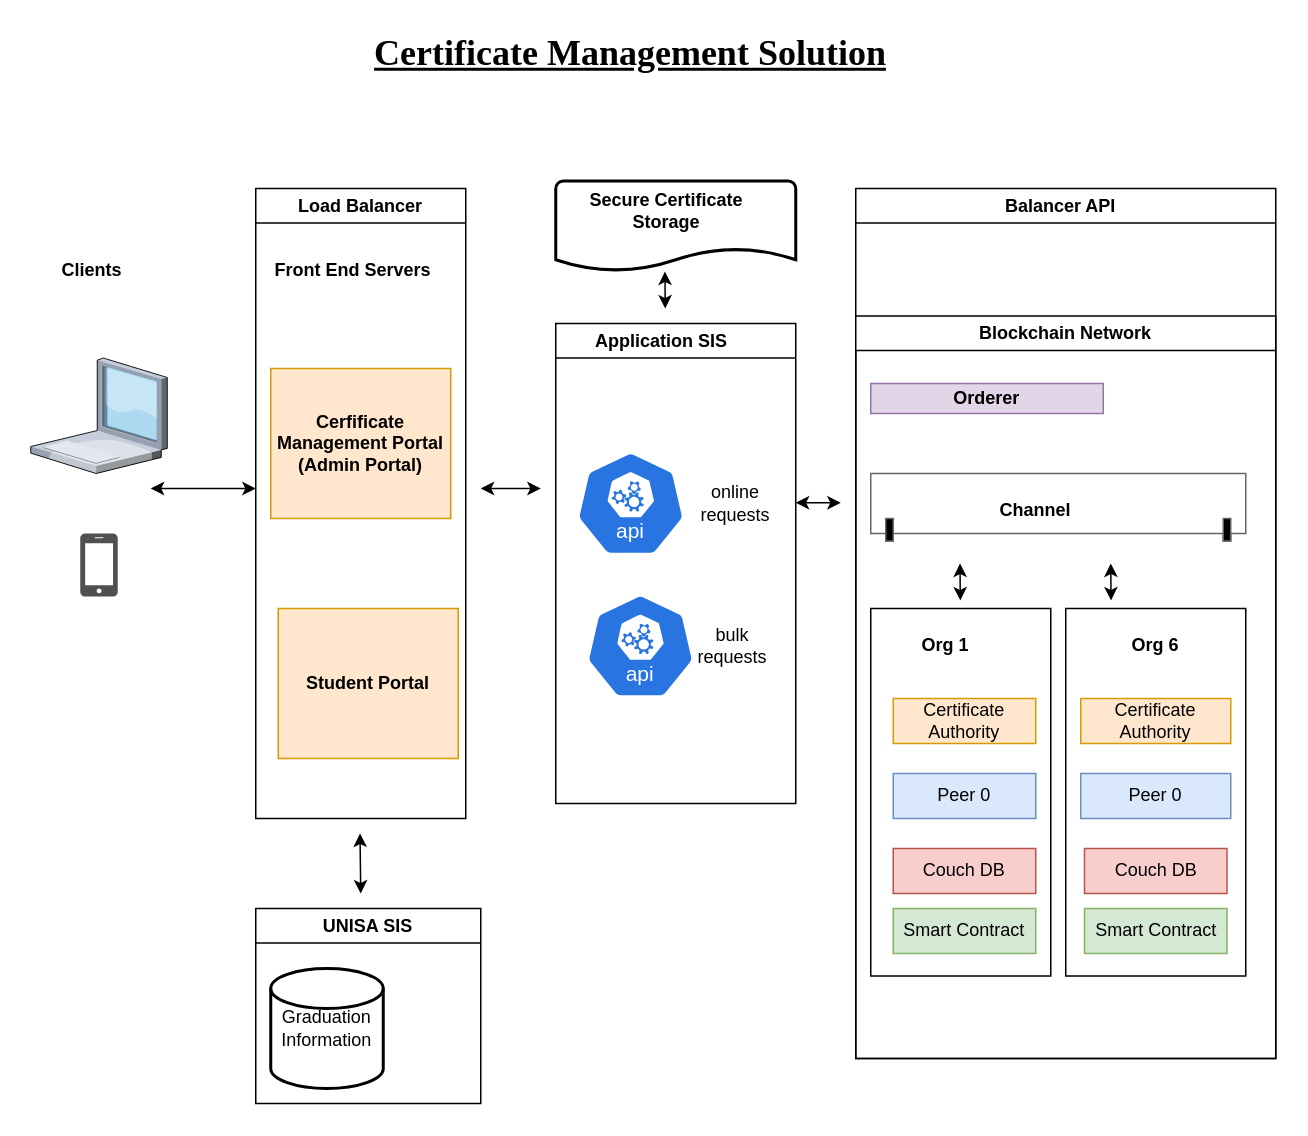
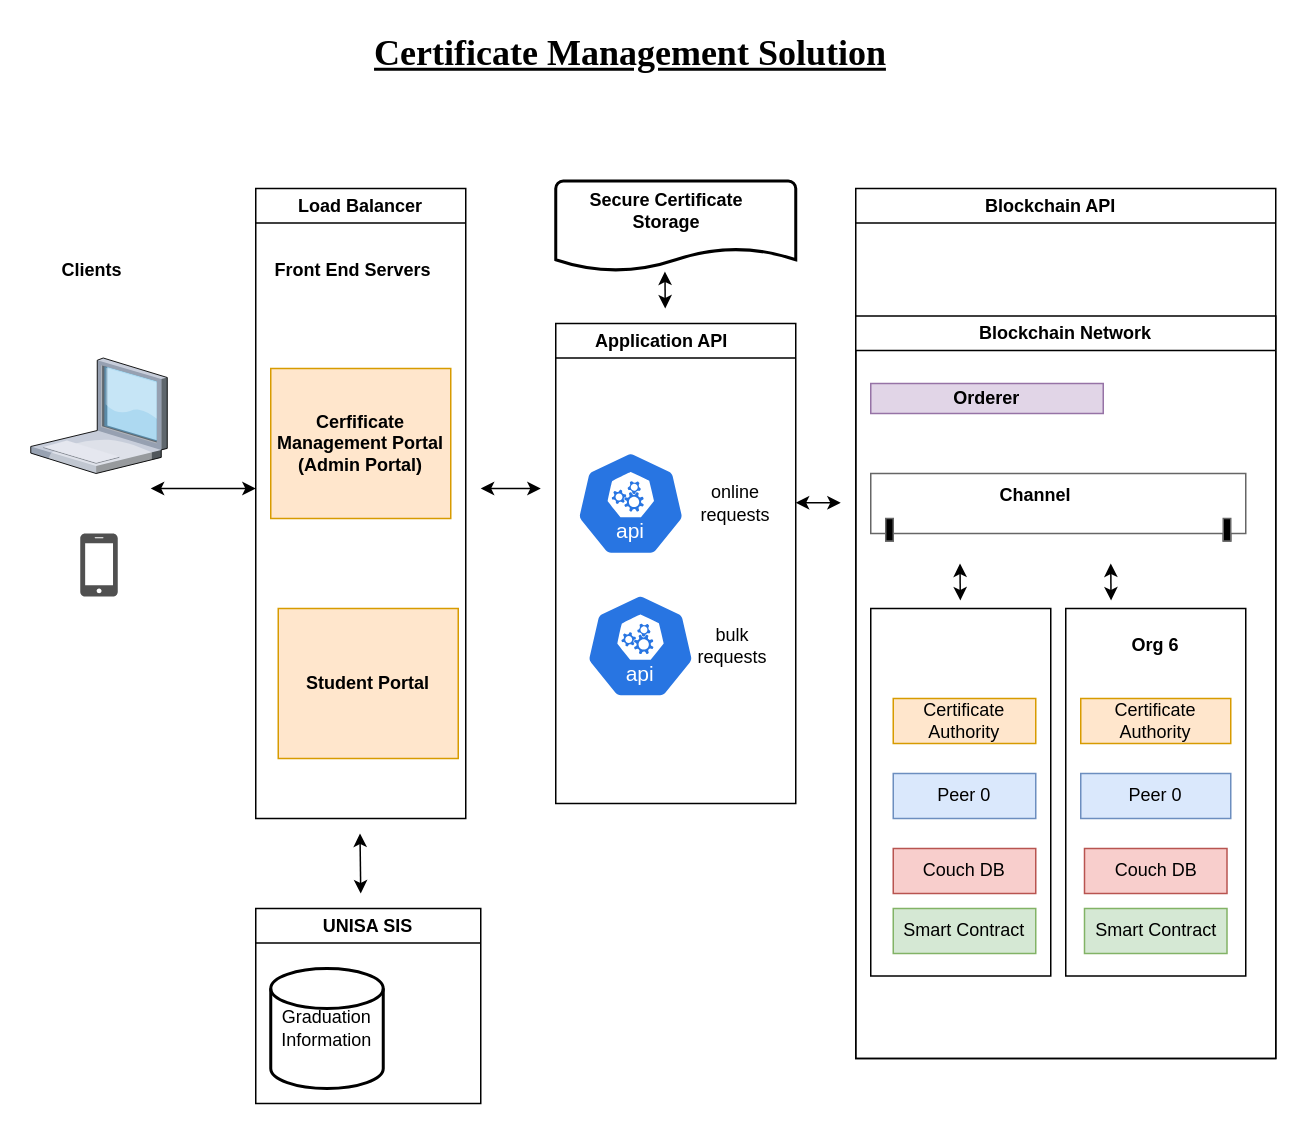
node "Balancer API": label "Balancer API" -> "Blockchain API"
node "Application SIS": label "Application SIS" -> "Application API"
node "Channel": moved (1036, 511) -> (1036, 496)
node "Org 1": removed
